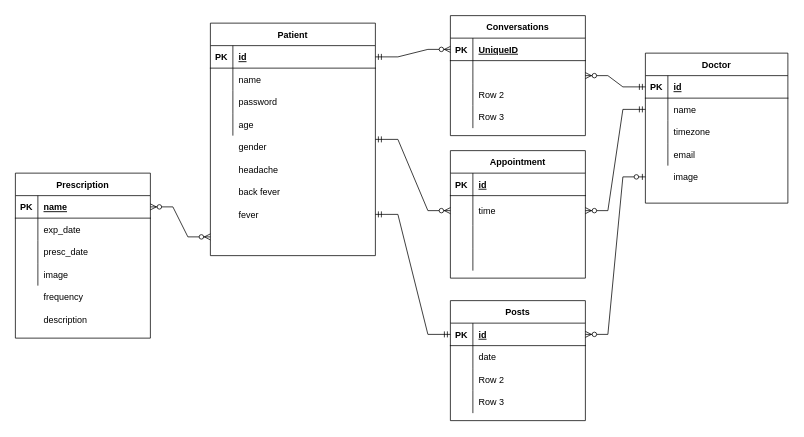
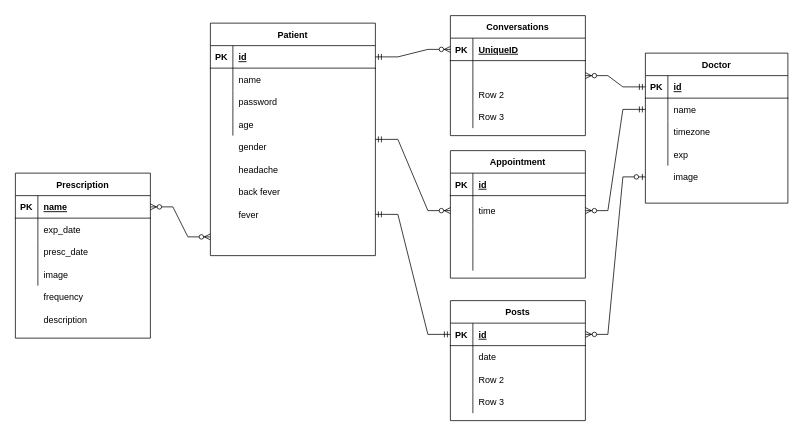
node "email": label "email" -> "exp"
